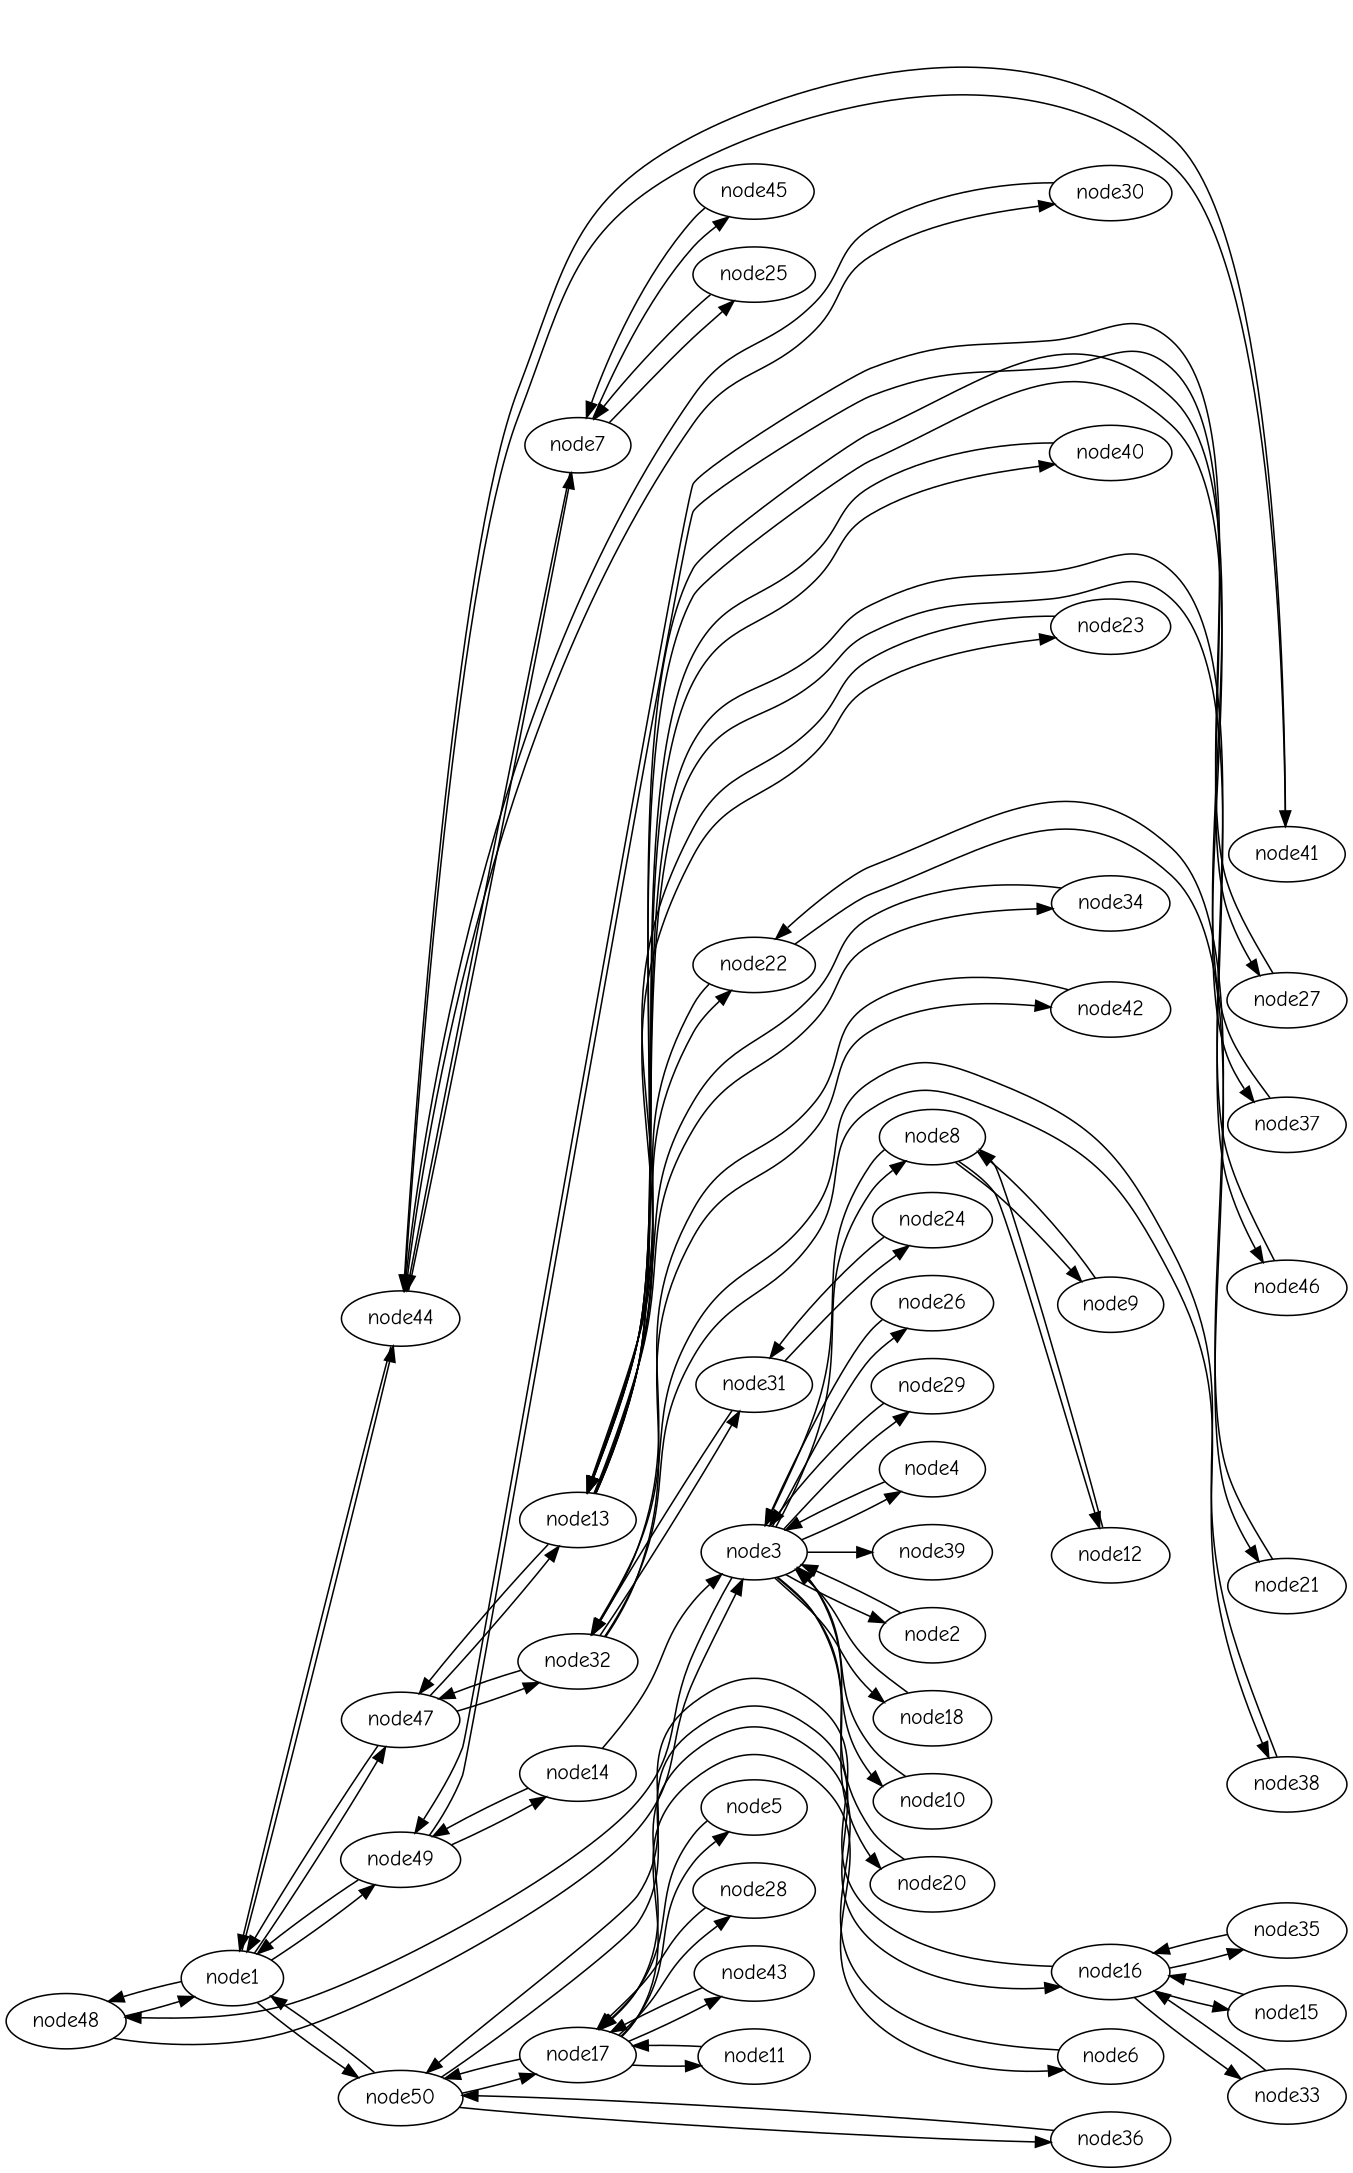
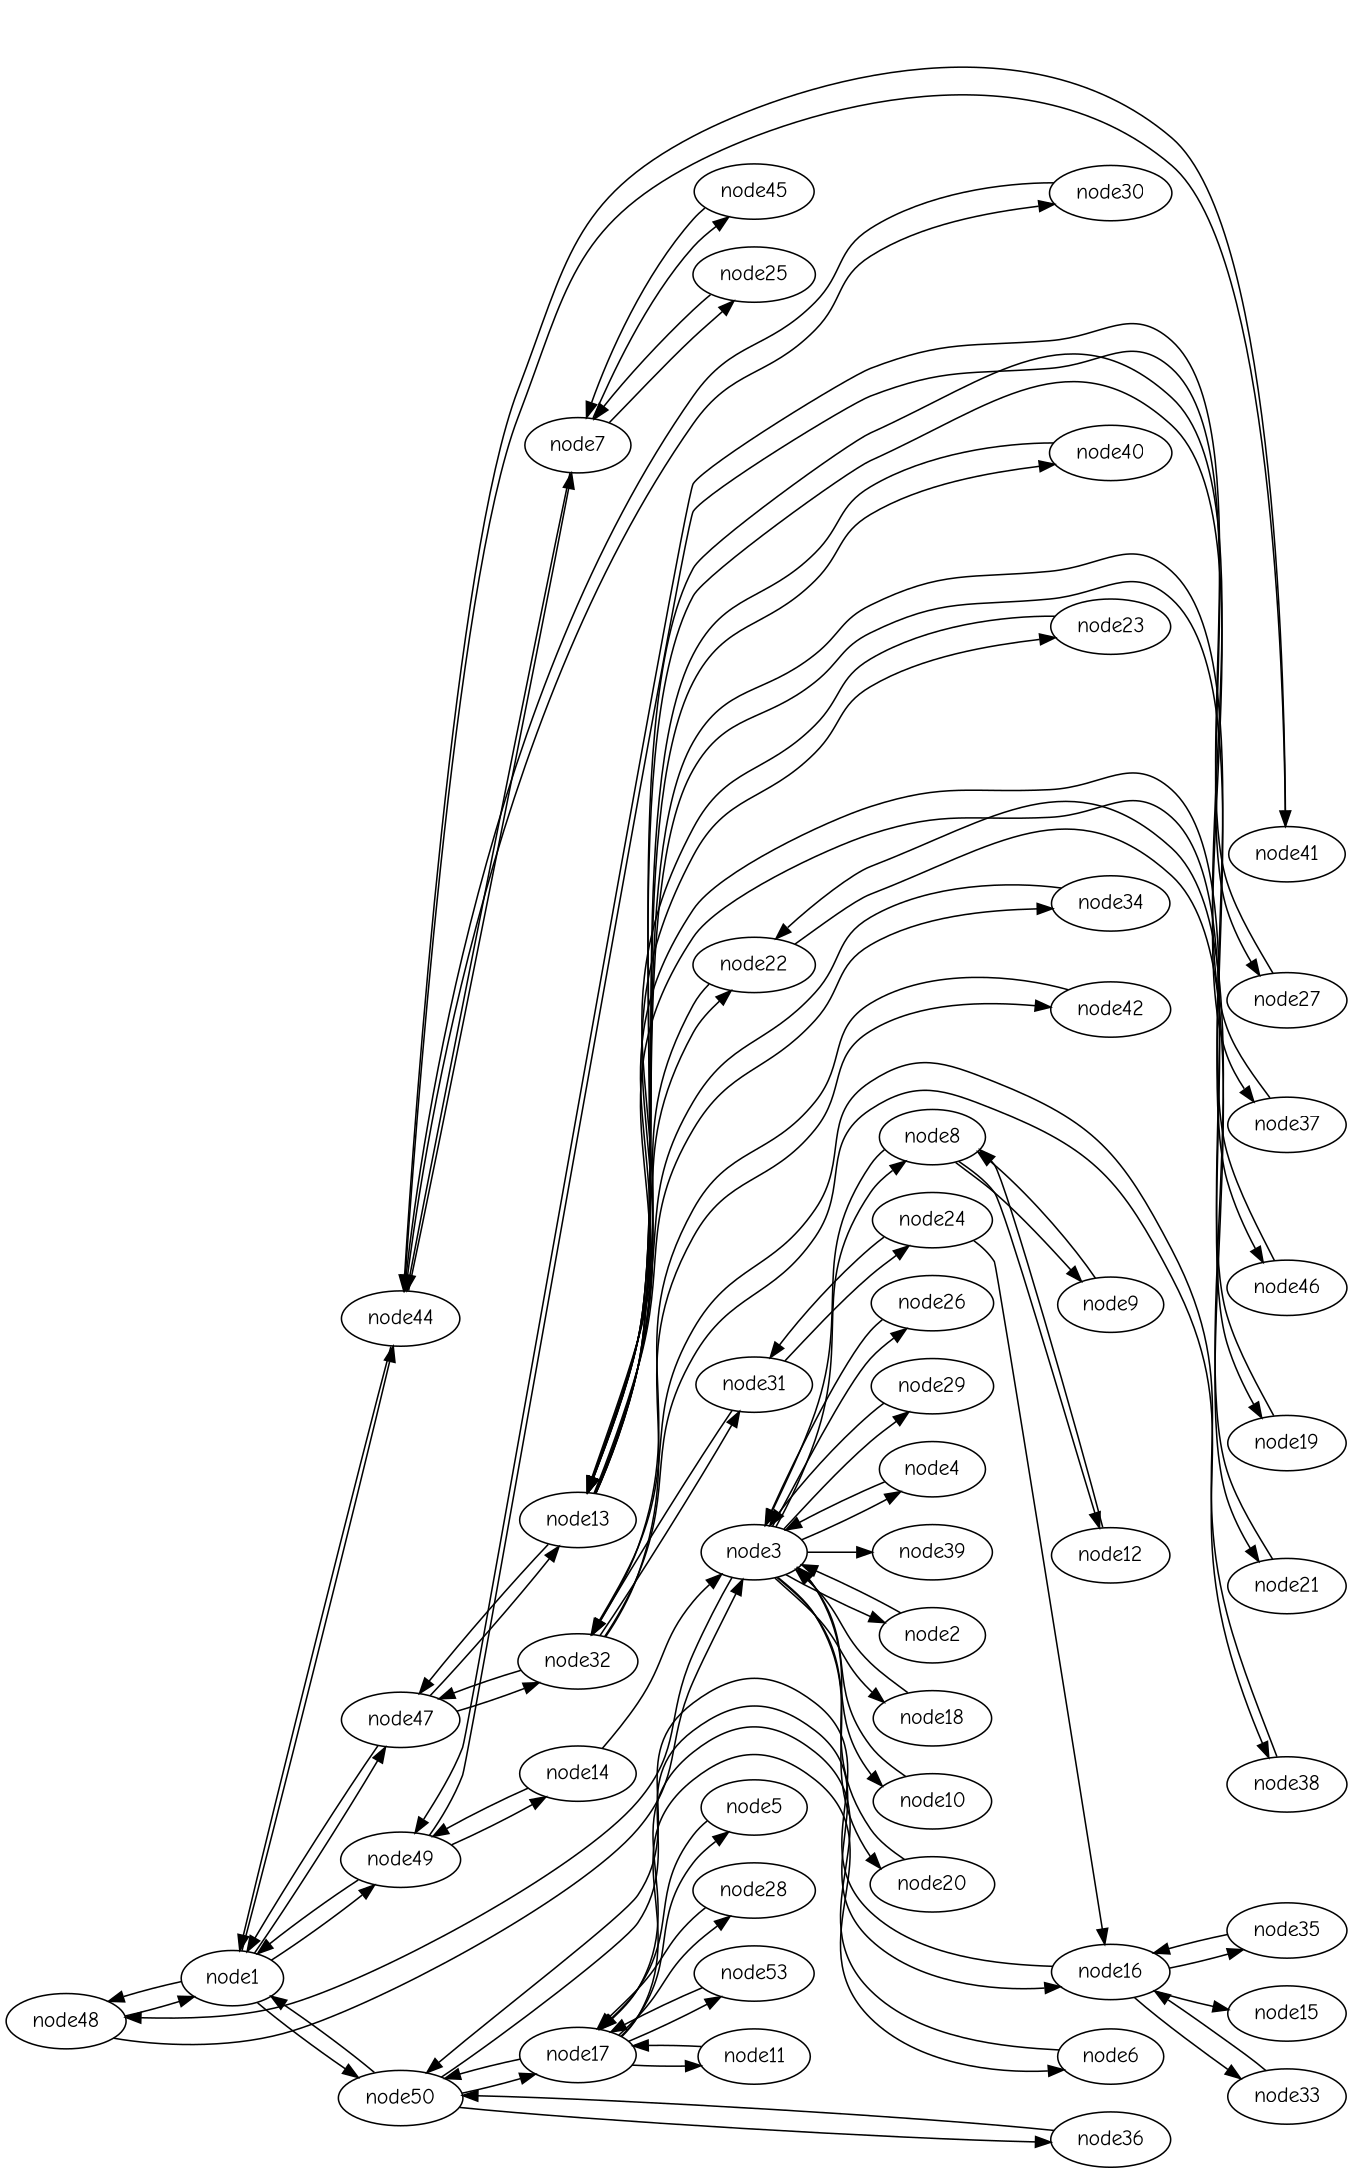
node "node19": added
node "node43": label "node43" -> "node53"
edge "node15" -> "node16": now "node24" -> "node16"
